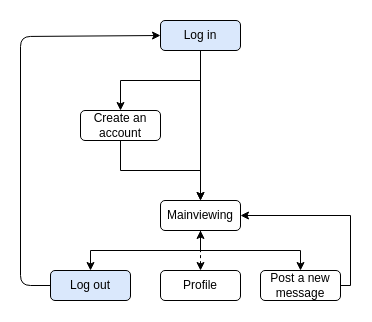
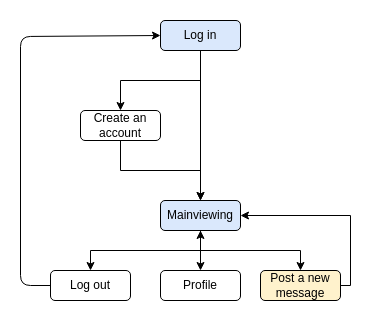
node "Mainviewing": fillcolor #ffffff -> #dae8fc
edge "Mainviewing" -- "Profile": style dashed -> solid
node "Log out": fillcolor #dae8fc -> #ffffff
node "Post a new message": fillcolor #ffffff -> #fff2cc
